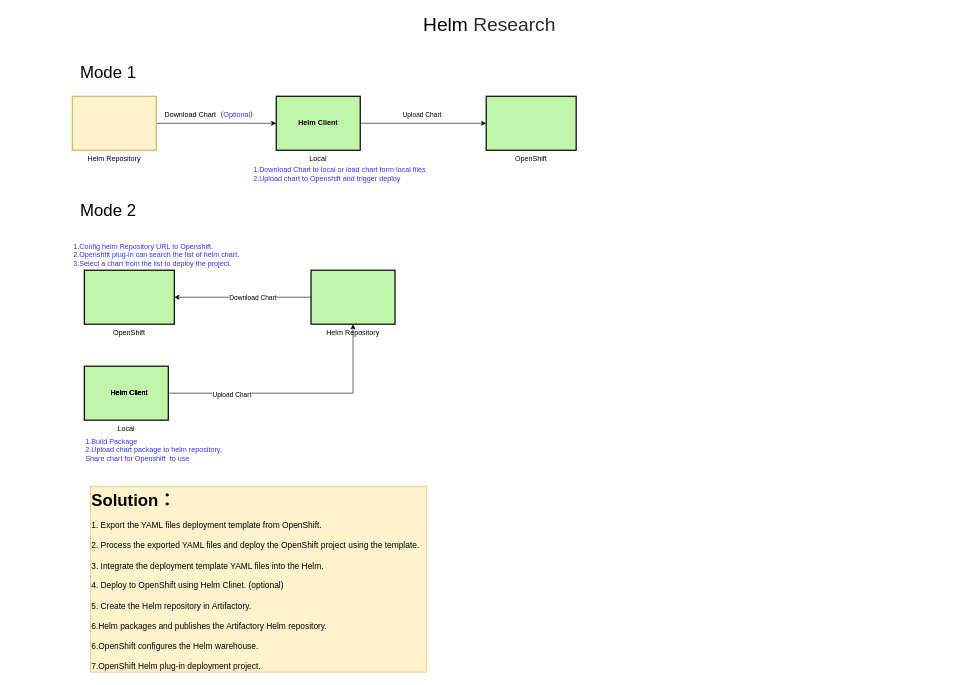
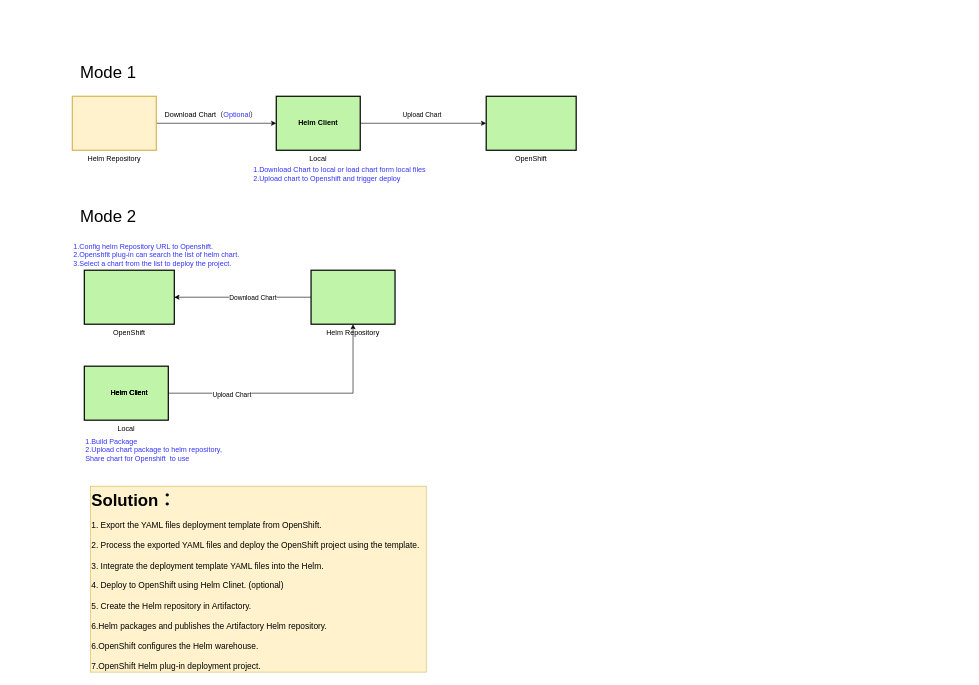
node "Helm Research": removed
node "Mode 2": moved (108, 210) -> (108, 216)
